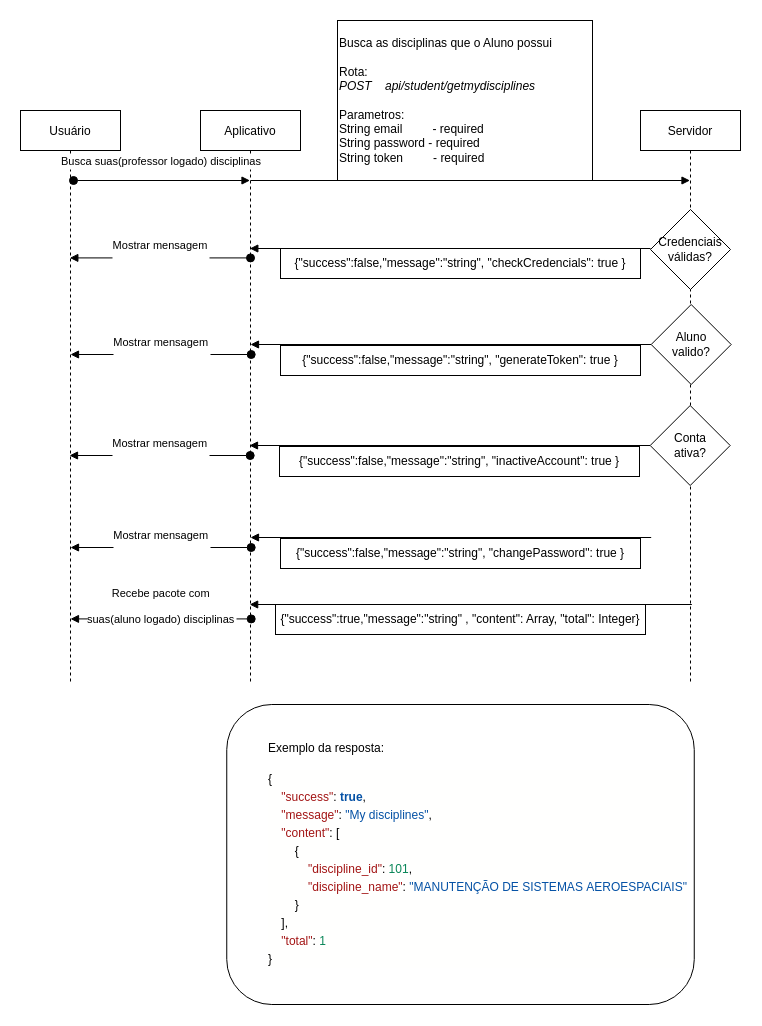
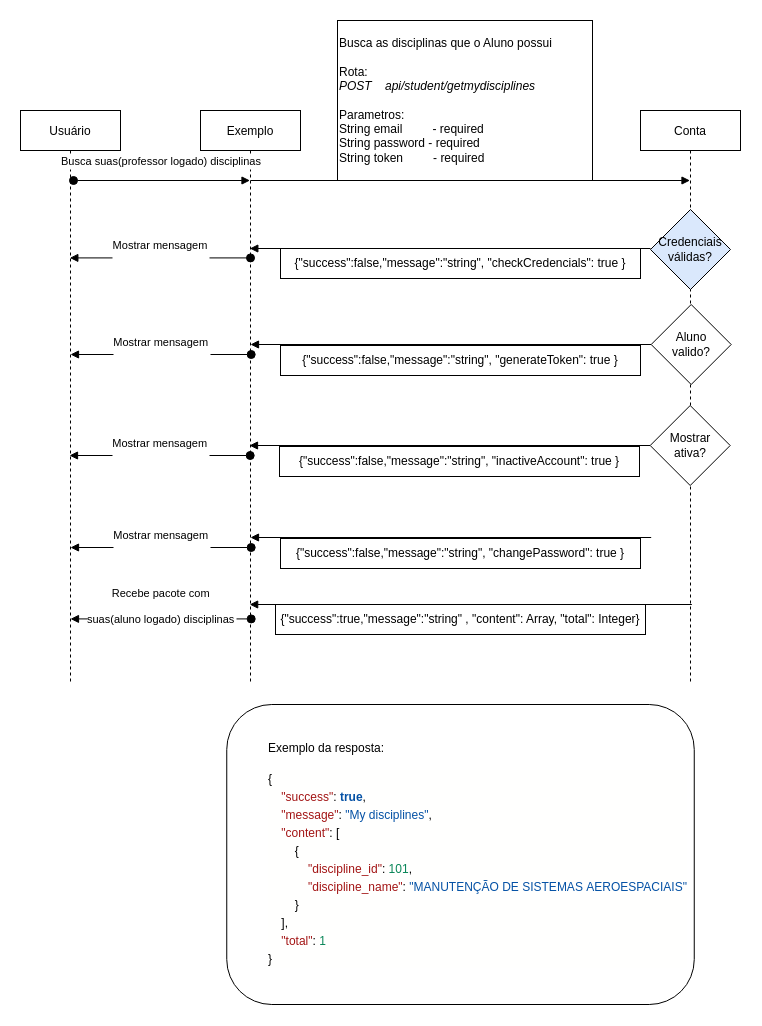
node "Aplicativo": label "Aplicativo" -> "Exemplo"
node "Servidor": label "Servidor" -> "Conta"
node "Credenciais válidas?": fillcolor #ffffff -> #dae8fc
node "Conta ativa?": label "Conta ativa?" -> "Mostrar ativa?"
